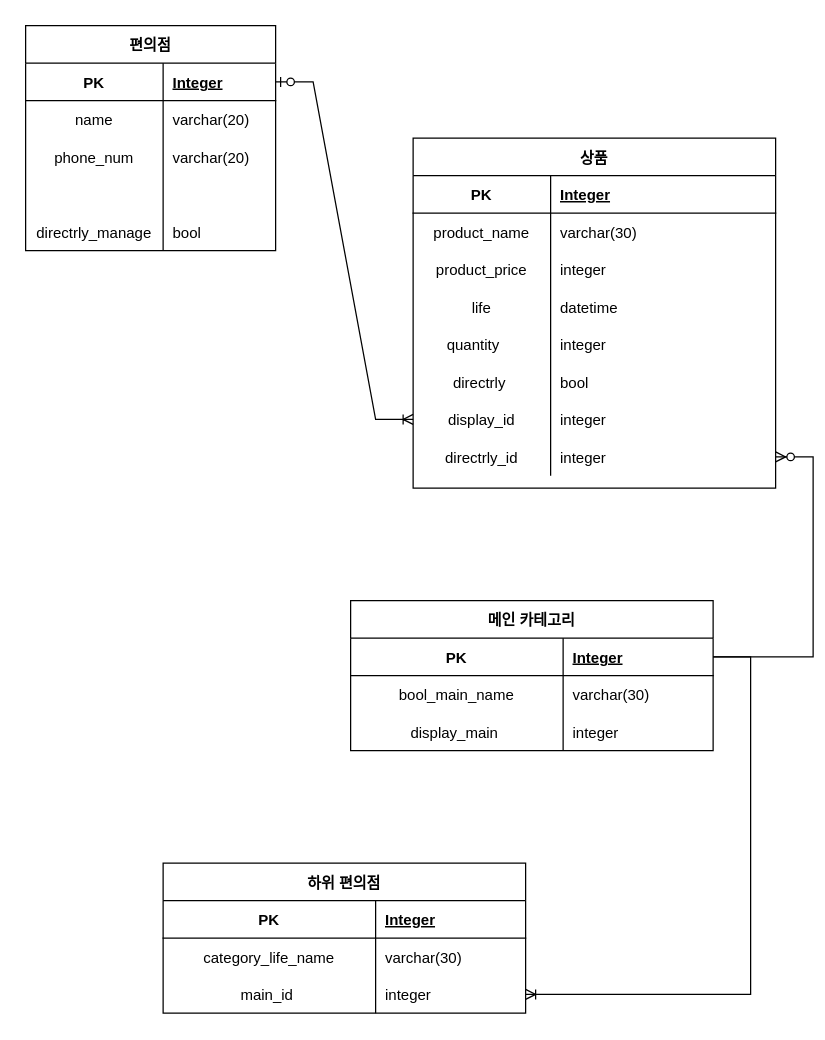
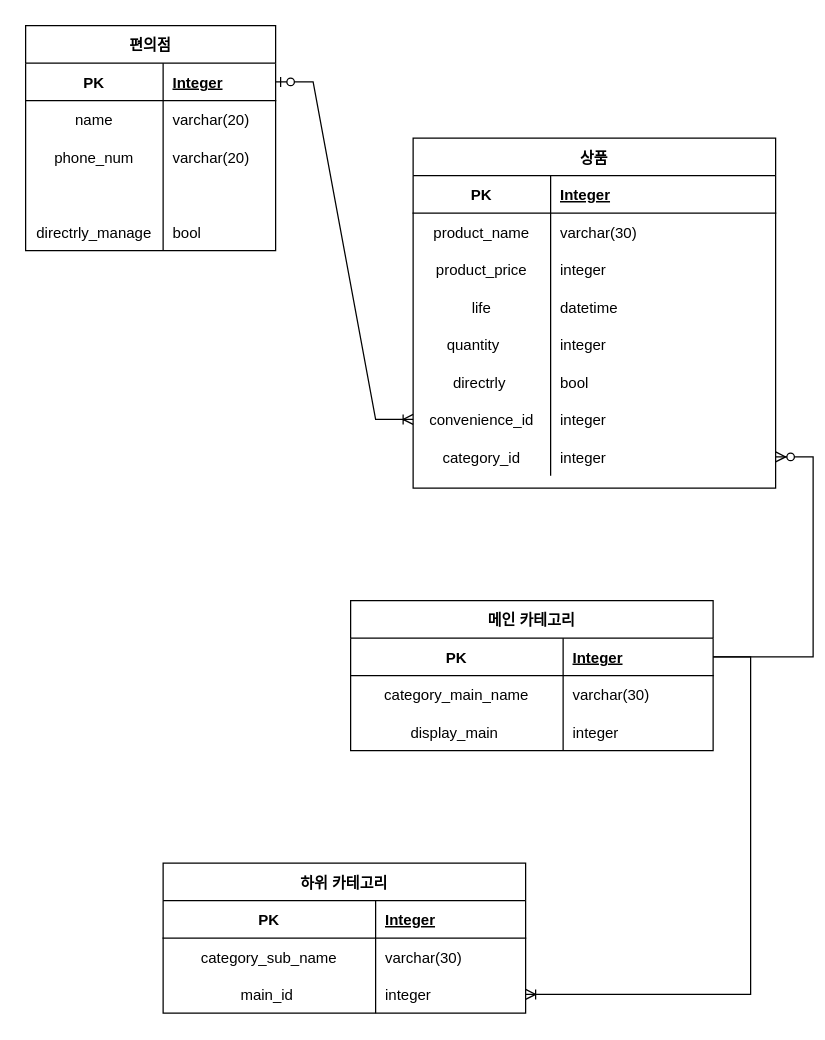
node "display_id": label "display_id" -> "convenience_id"
node "directrly_id": label "directrly_id" -> "category_id"
node "bool_main_name": label "bool_main_name" -> "category_main_name"
node "하위 편의점": label "하위 편의점" -> "하위 카테고리"
node "category_life_name": label "category_life_name" -> "category_sub_name"
